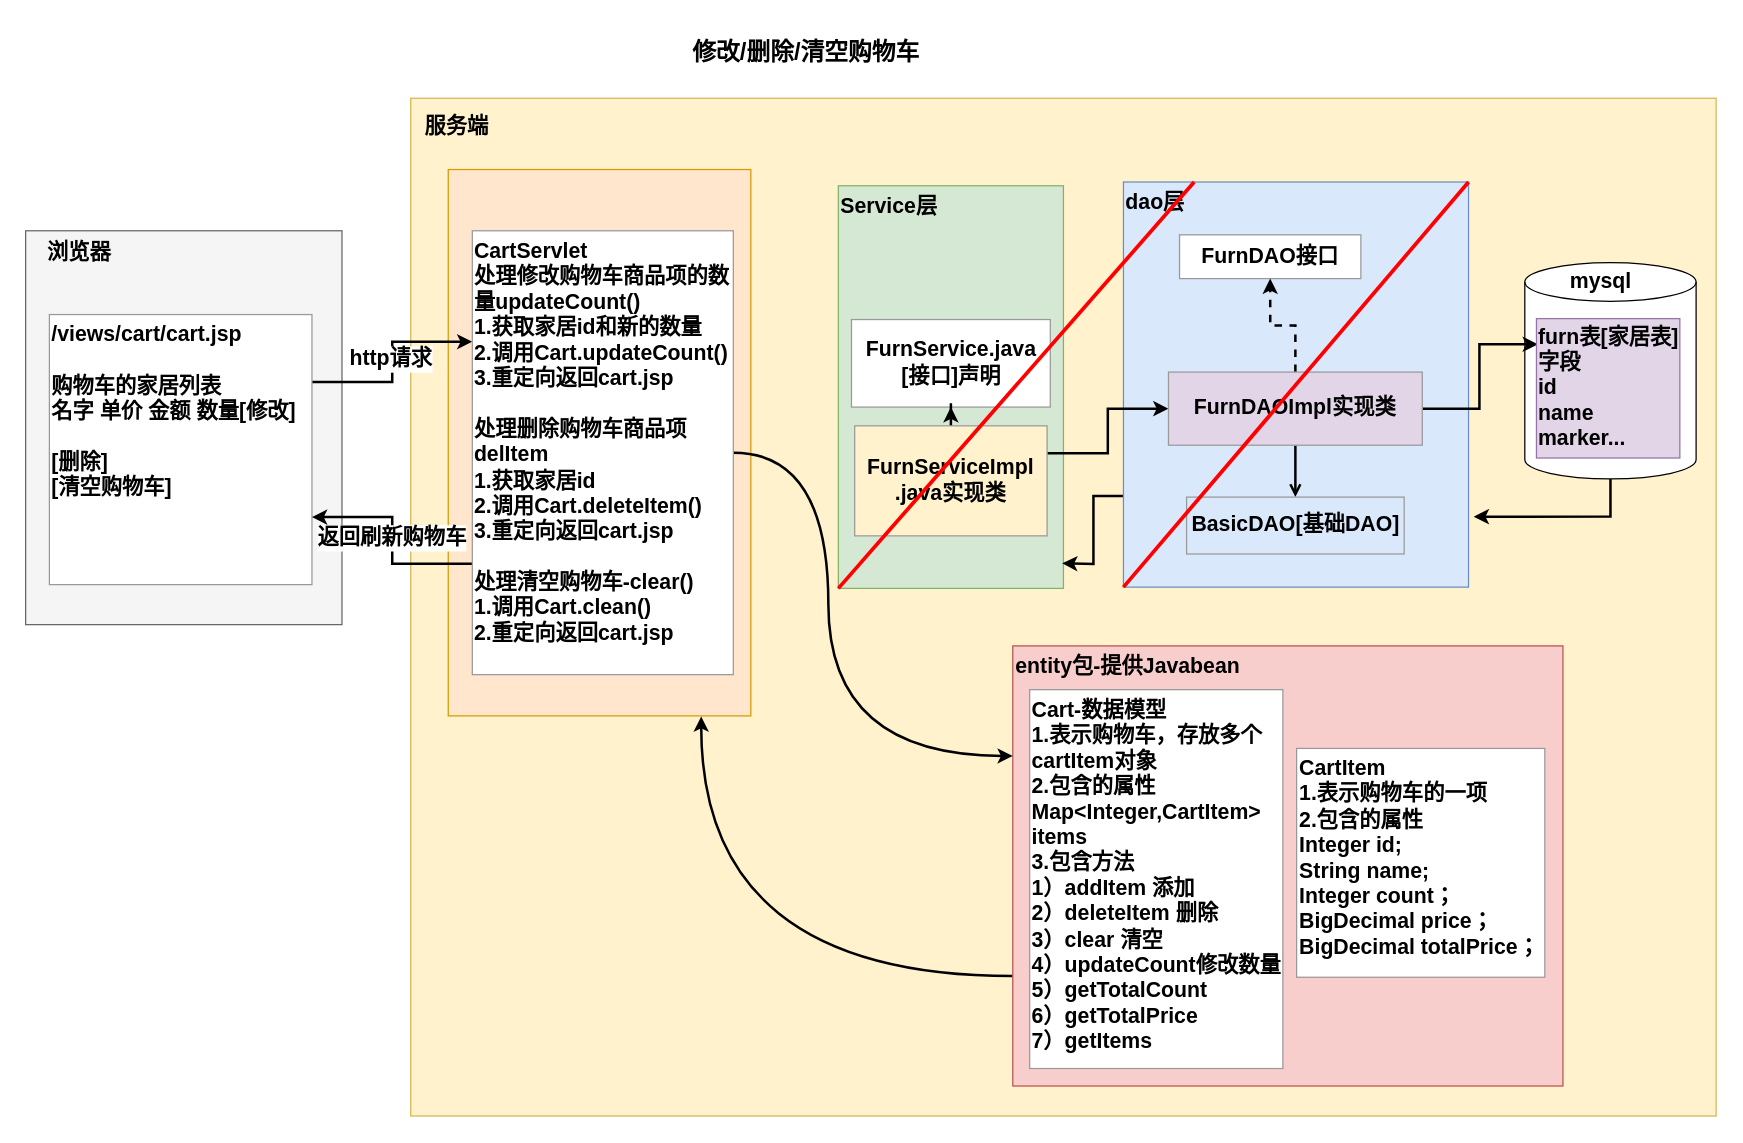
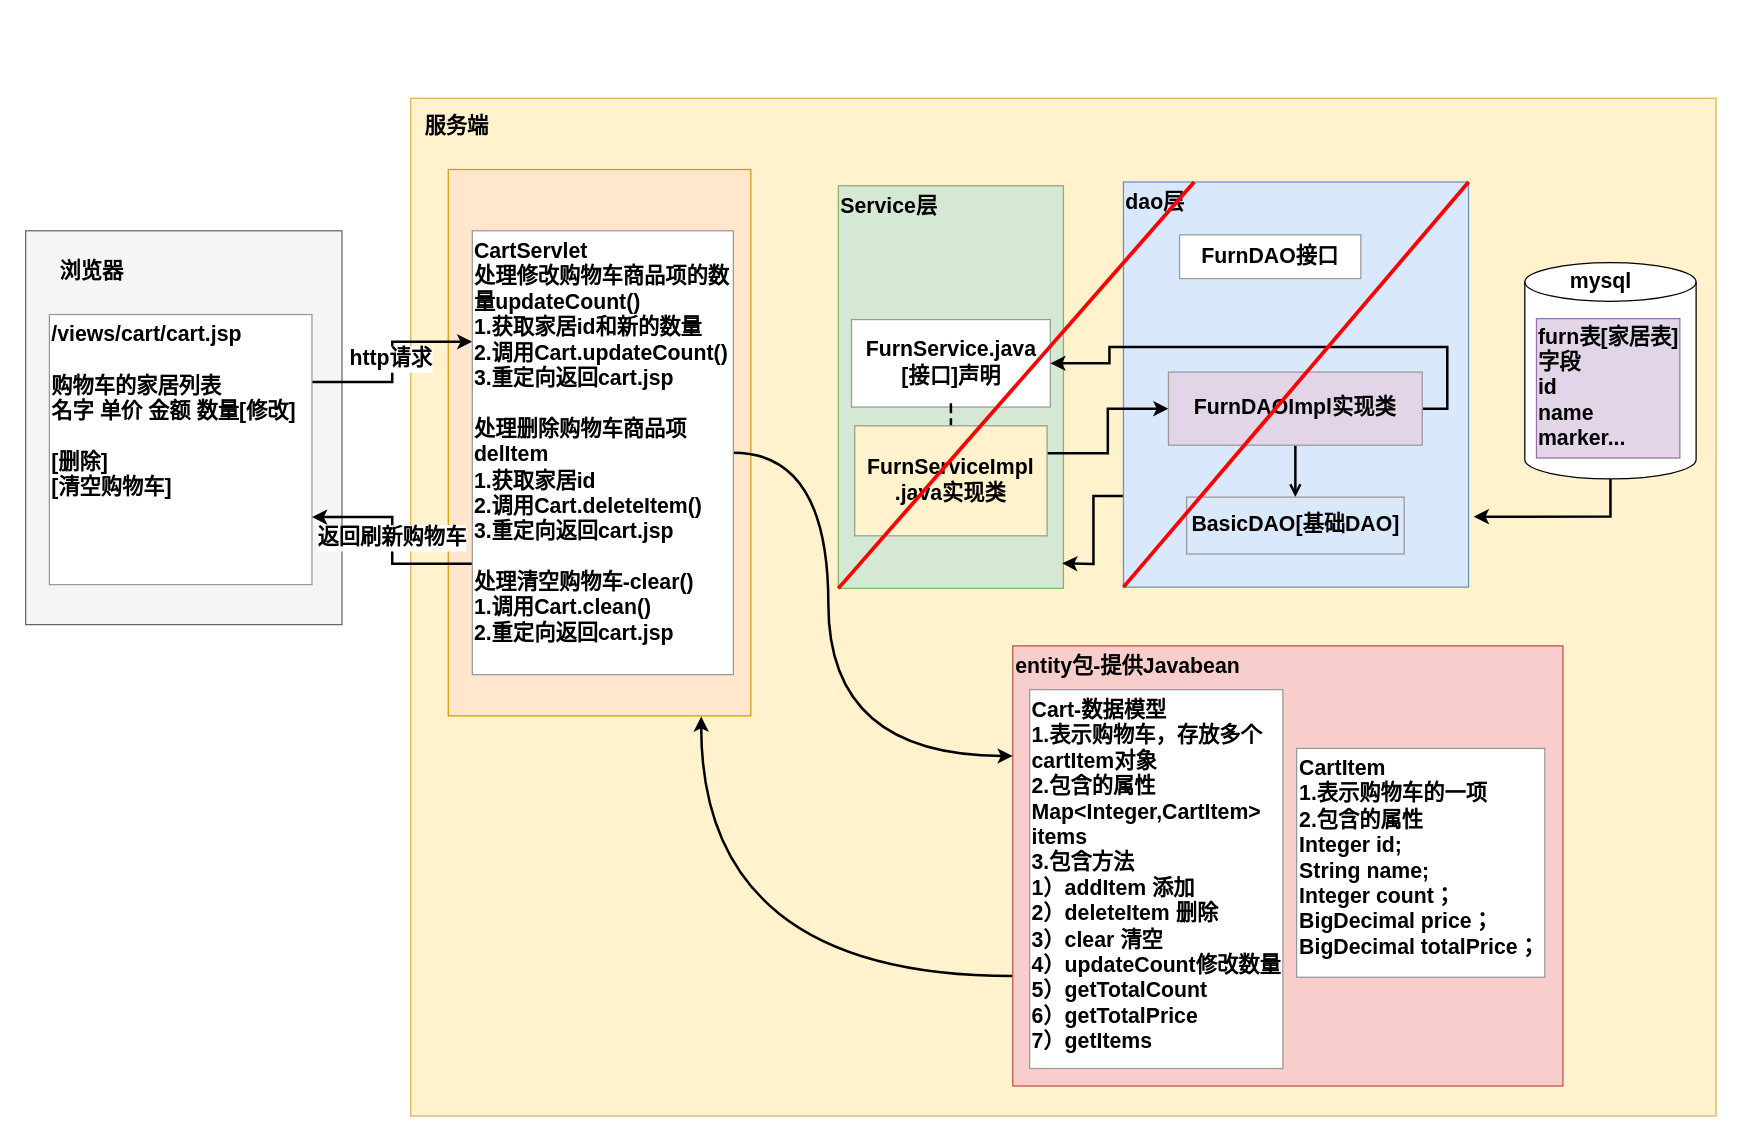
node "修改/删除/清空购物车": removed
node "浏览器": moved (79, 253) -> (92, 272)
edge "FurnDAOImpl实现类" -> "FurnDAO接口": removed
edge "FurnDAOImpl实现类" -> "furn表[家居表] 字段 id name marker...": now "FurnDAOImpl实现类" -> "FurnService.java [接口]声明"
edge "FurnServiceImpl .java实现类" -> "FurnService.java [接口]声明": arrowhead classic -> none
